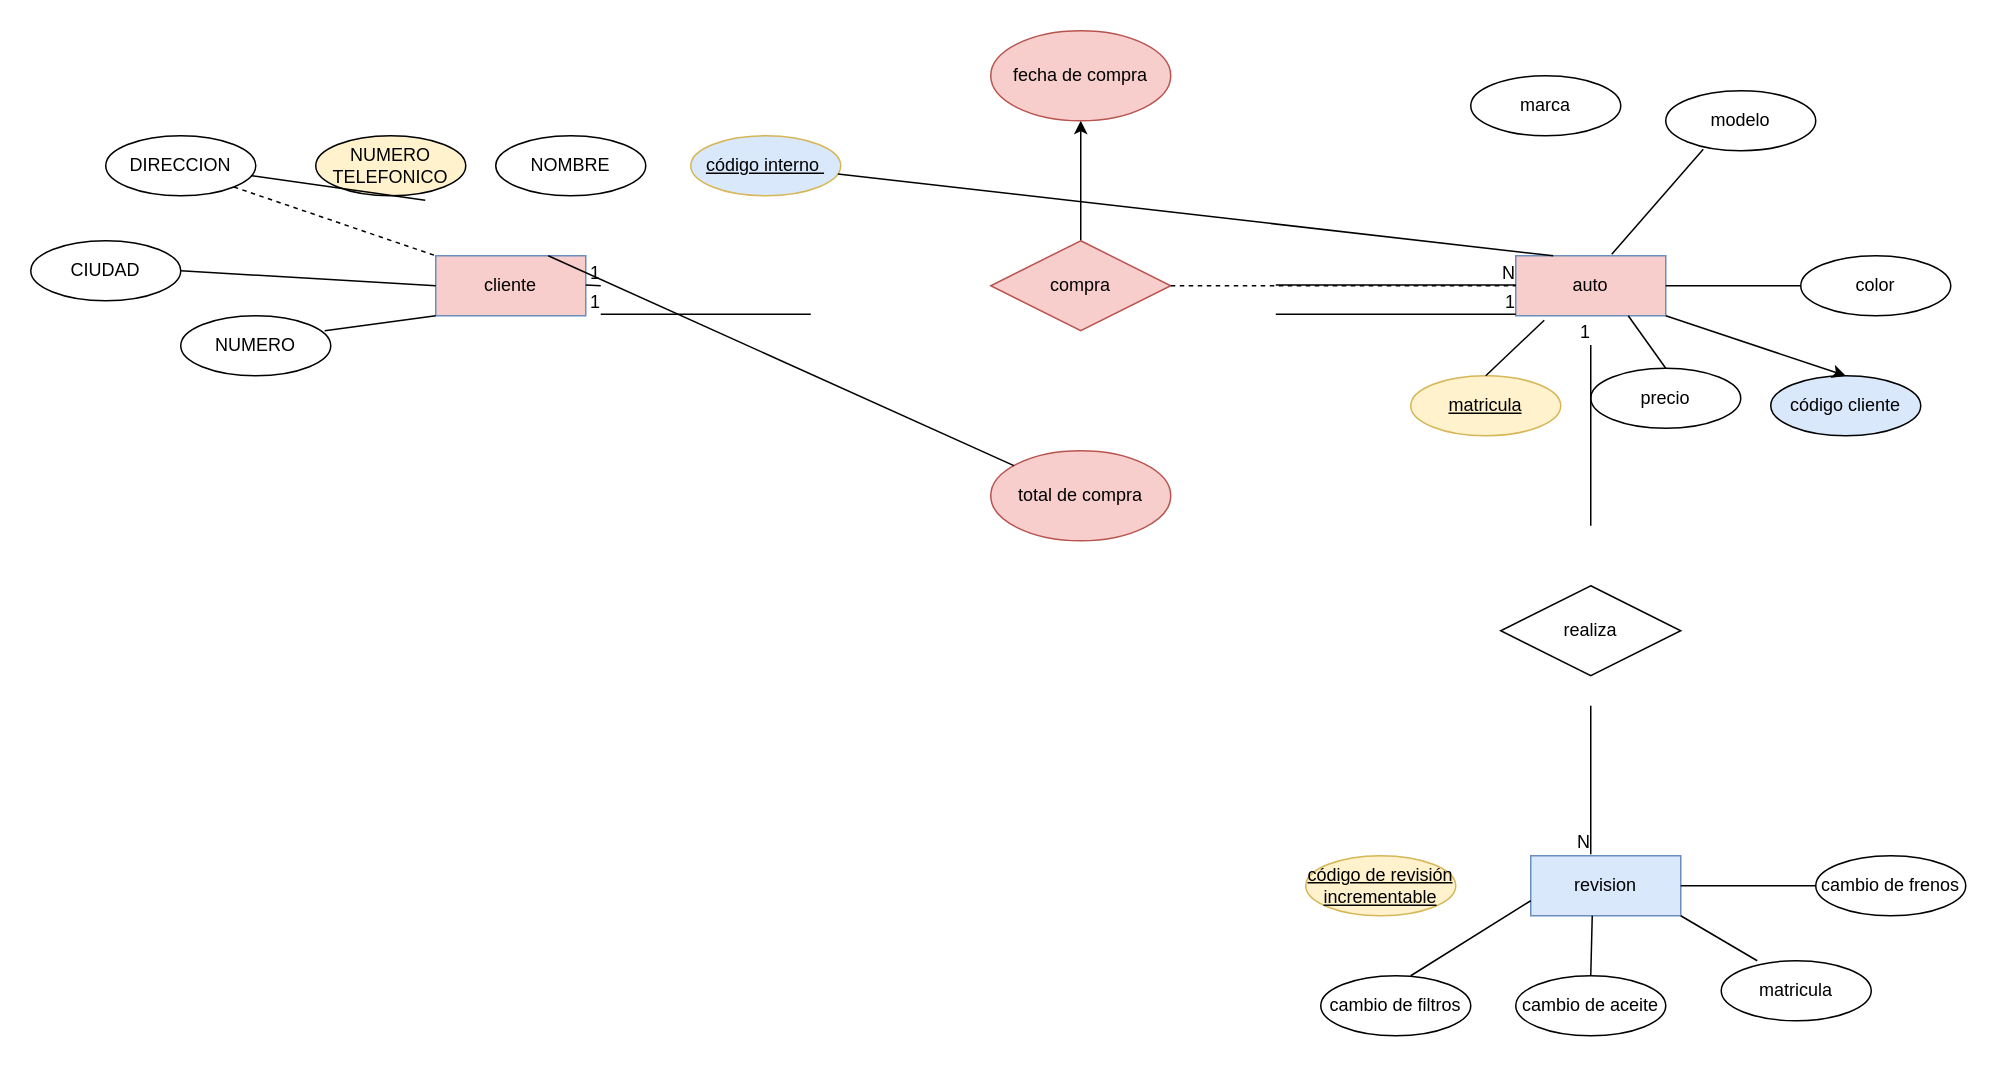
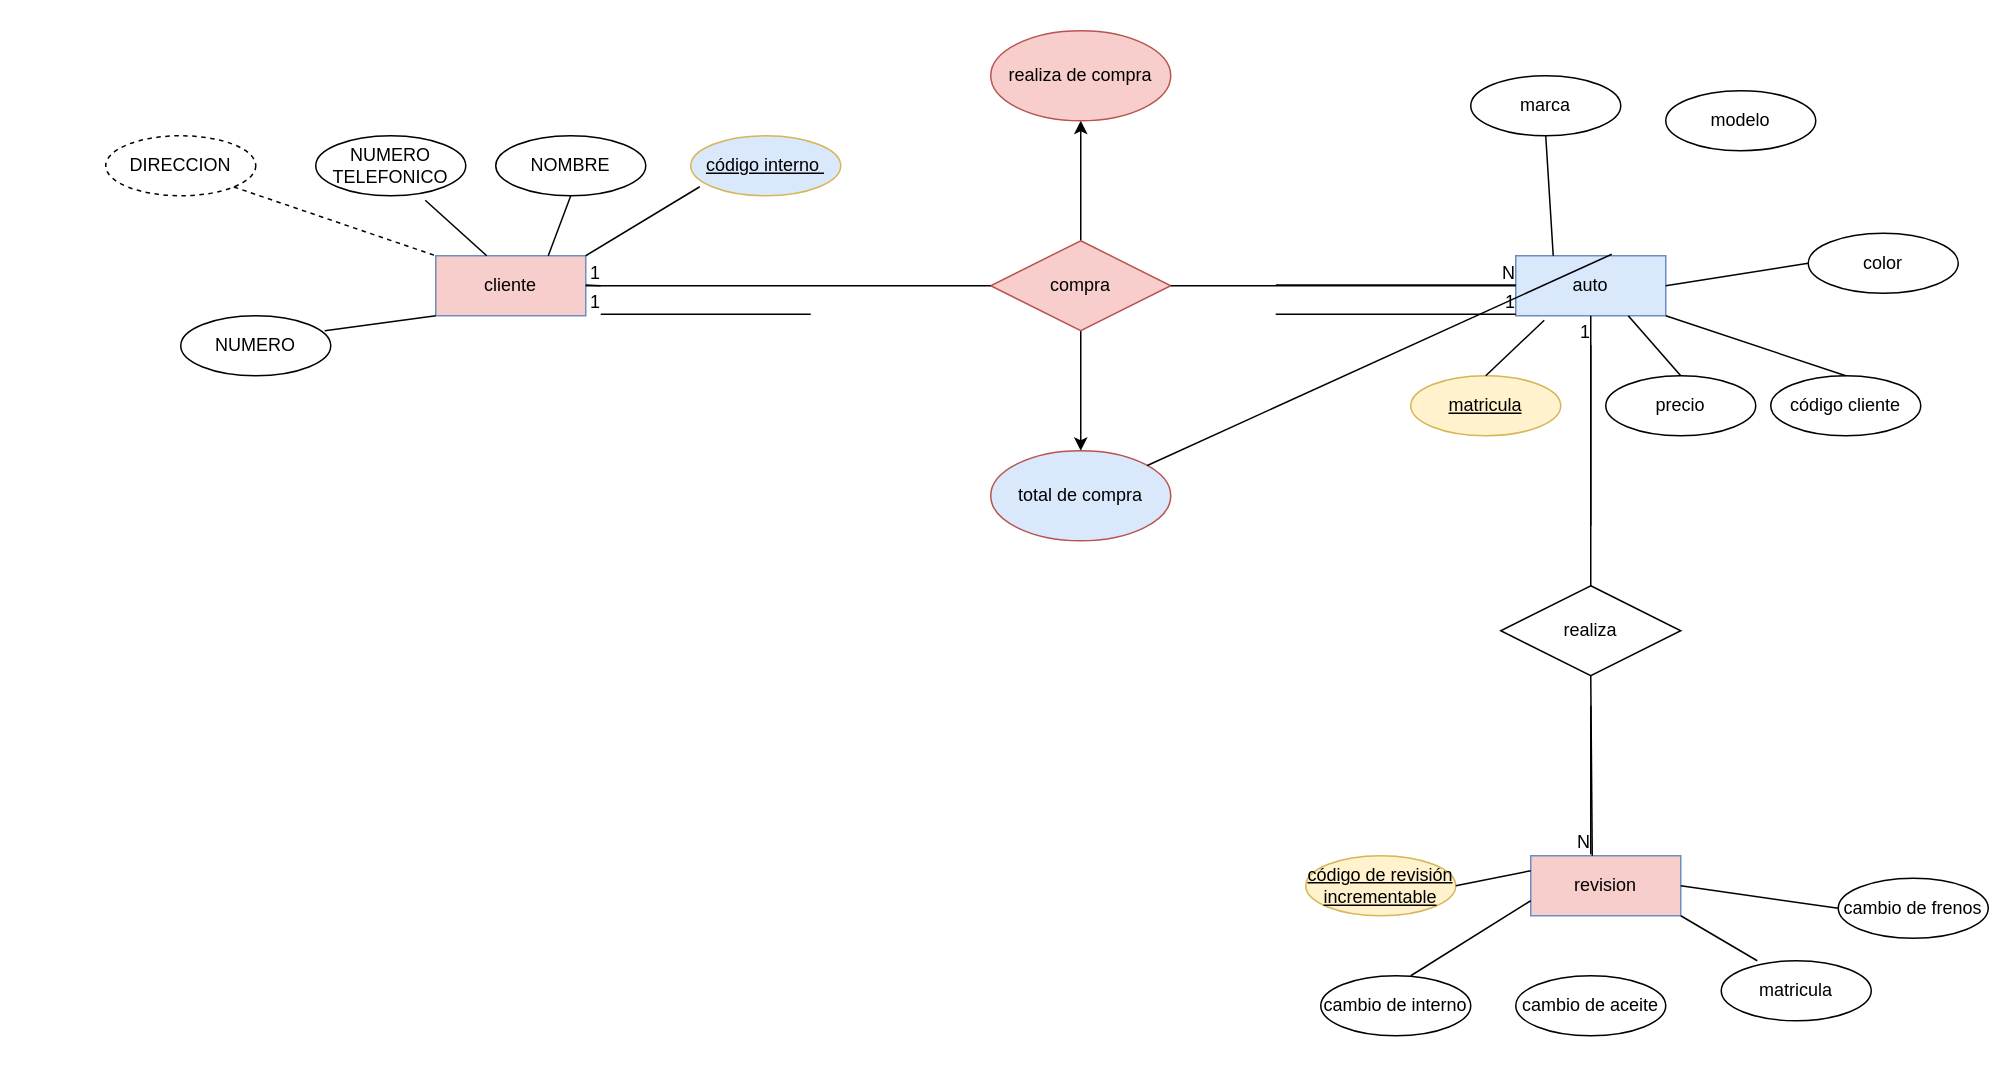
node "fecha de compra": label "fecha de compra" -> "realiza de compra"
node "DIRECCION": style solid -> dashed
node "NUMERO TELEFONICO": fillcolor #fff2cc -> #ffffff
edge "DIRECCION" -- "NUMERO TELEFONICO": now "cliente" -- "NUMERO TELEFONICO"
edge "modelo" -- "auto": now "total de compra" -- "auto"
edge "código interno" -- "auto": now "marca" -- "auto"
edge "código interno" -- "cliente": added
node "CIUDAD": removed
edge "CIUDAD" -- "cliente": removed
edge "cliente" -- "compra": added
edge "compra" -- "auto": style dashed -> solid
node "auto": fillcolor #f8cecc -> #dae8fc
node "color": moved (1876, 286) -> (1883, 263)
edge "auto" -> "código cliente": arrowhead classic -> none
edge "compra" -> "total de compra": added
edge "cliente" -- "total de compra": now "cliente" -- "NOMBRE"
node "precio": moved (1666, 398) -> (1681, 406)
node "código cliente": fillcolor #dae8fc -> #ffffff
node "total de compra": fillcolor #f8cecc -> #dae8fc
edge "auto" -- "realiza": added
edge "realiza" -- "revision": added
edge "código de revisión incrementable" -- "revision": added
node "revision": fillcolor #dae8fc -> #f8cecc
node "cambio de frenos": moved (1891, 886) -> (1913, 908)
edge "revision" -- "cambio de aceite": removed
node "cambio de filtros": label "cambio de filtros" -> "cambio de interno"
